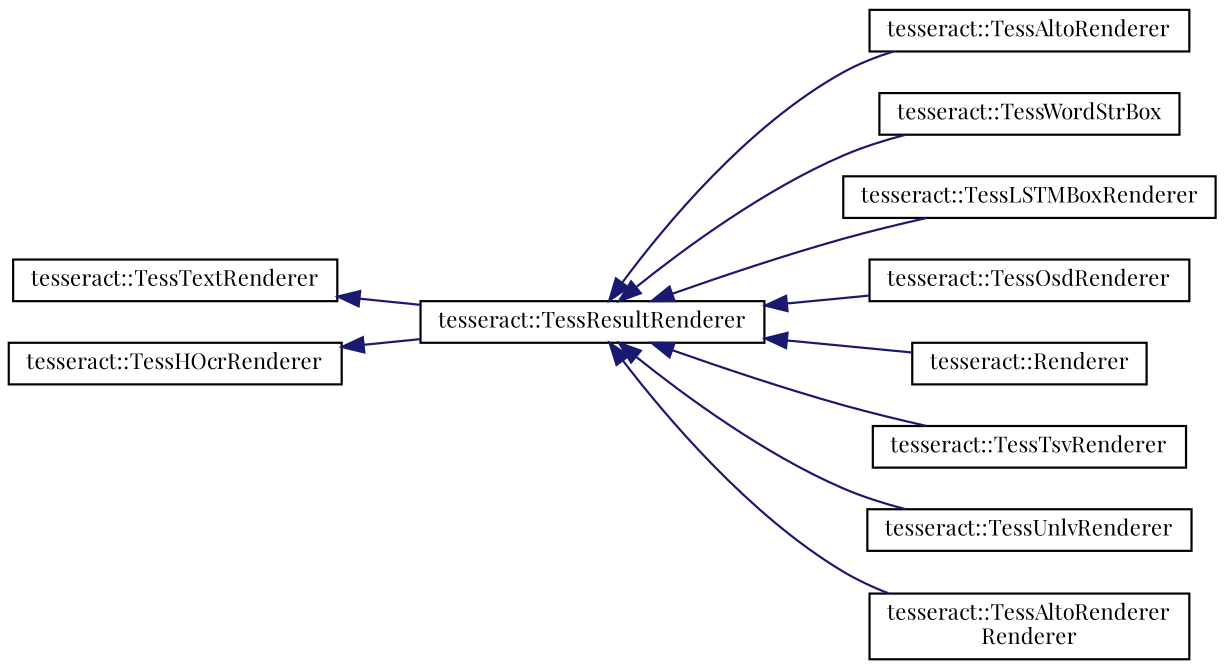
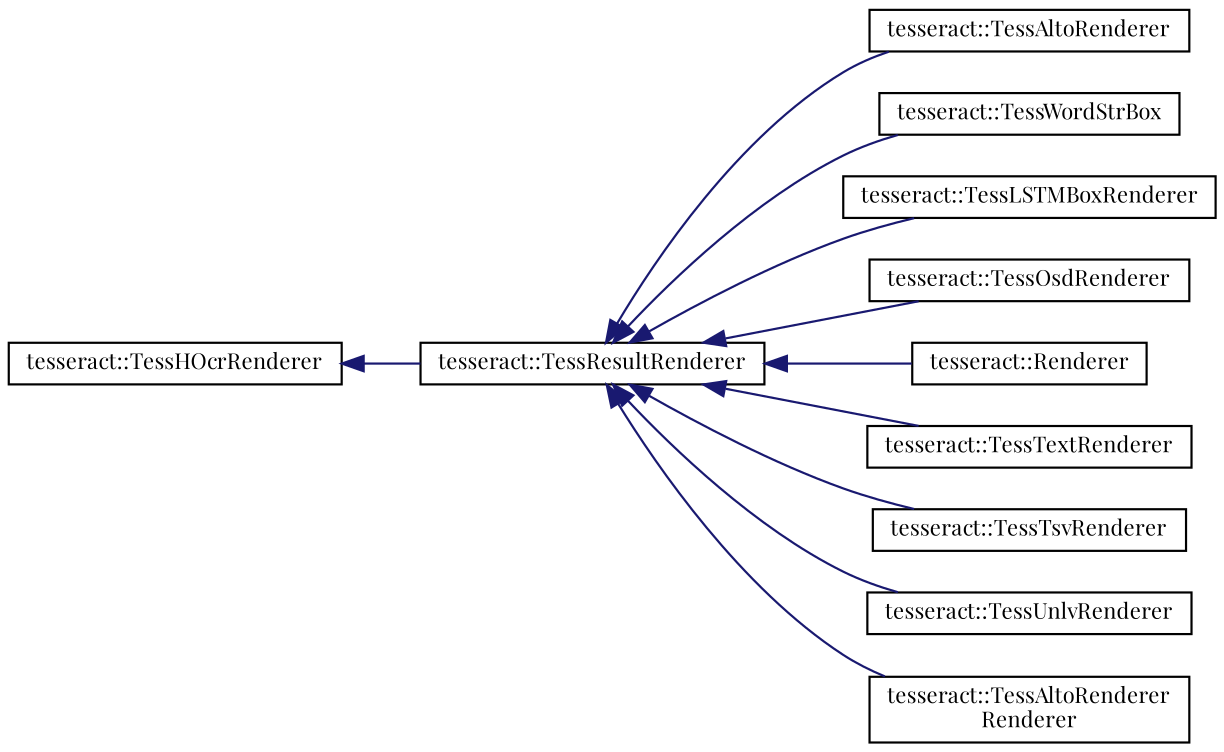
edge "tesseract::TessResultRenderer" -> "tesseract::TessTextRenderer": reversed
